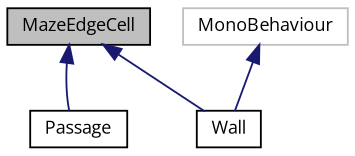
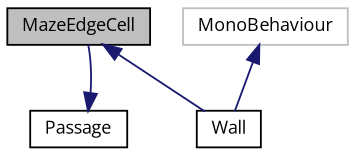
edge "Passage" -> "MazeEdgeCell": reversed
